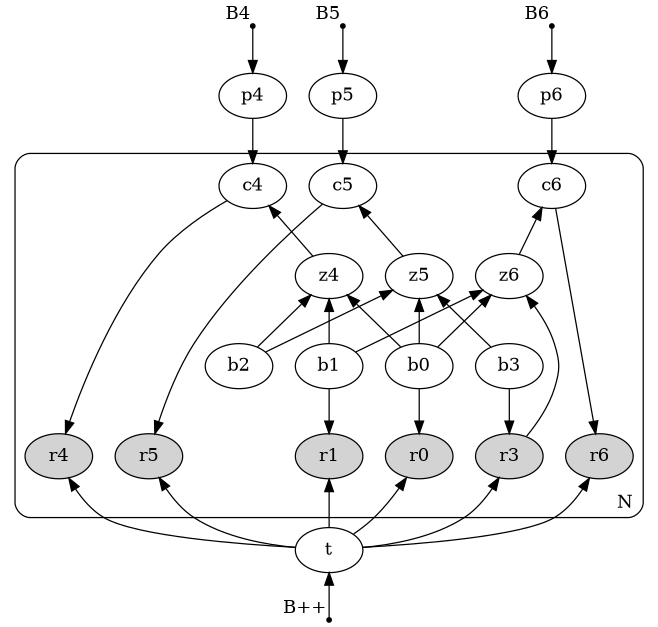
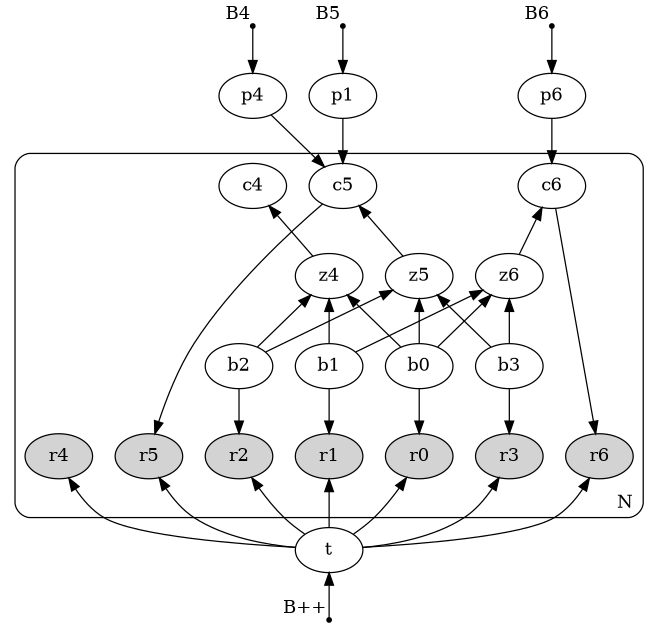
node "p5": label "p5" -> "p1"
edge "p4" -> "c4": now "p4" -> "c5"
edge "c4" -> "r4": removed
edge "r3" -> "z6": now "b3" -> "z6"
node "r2": added
